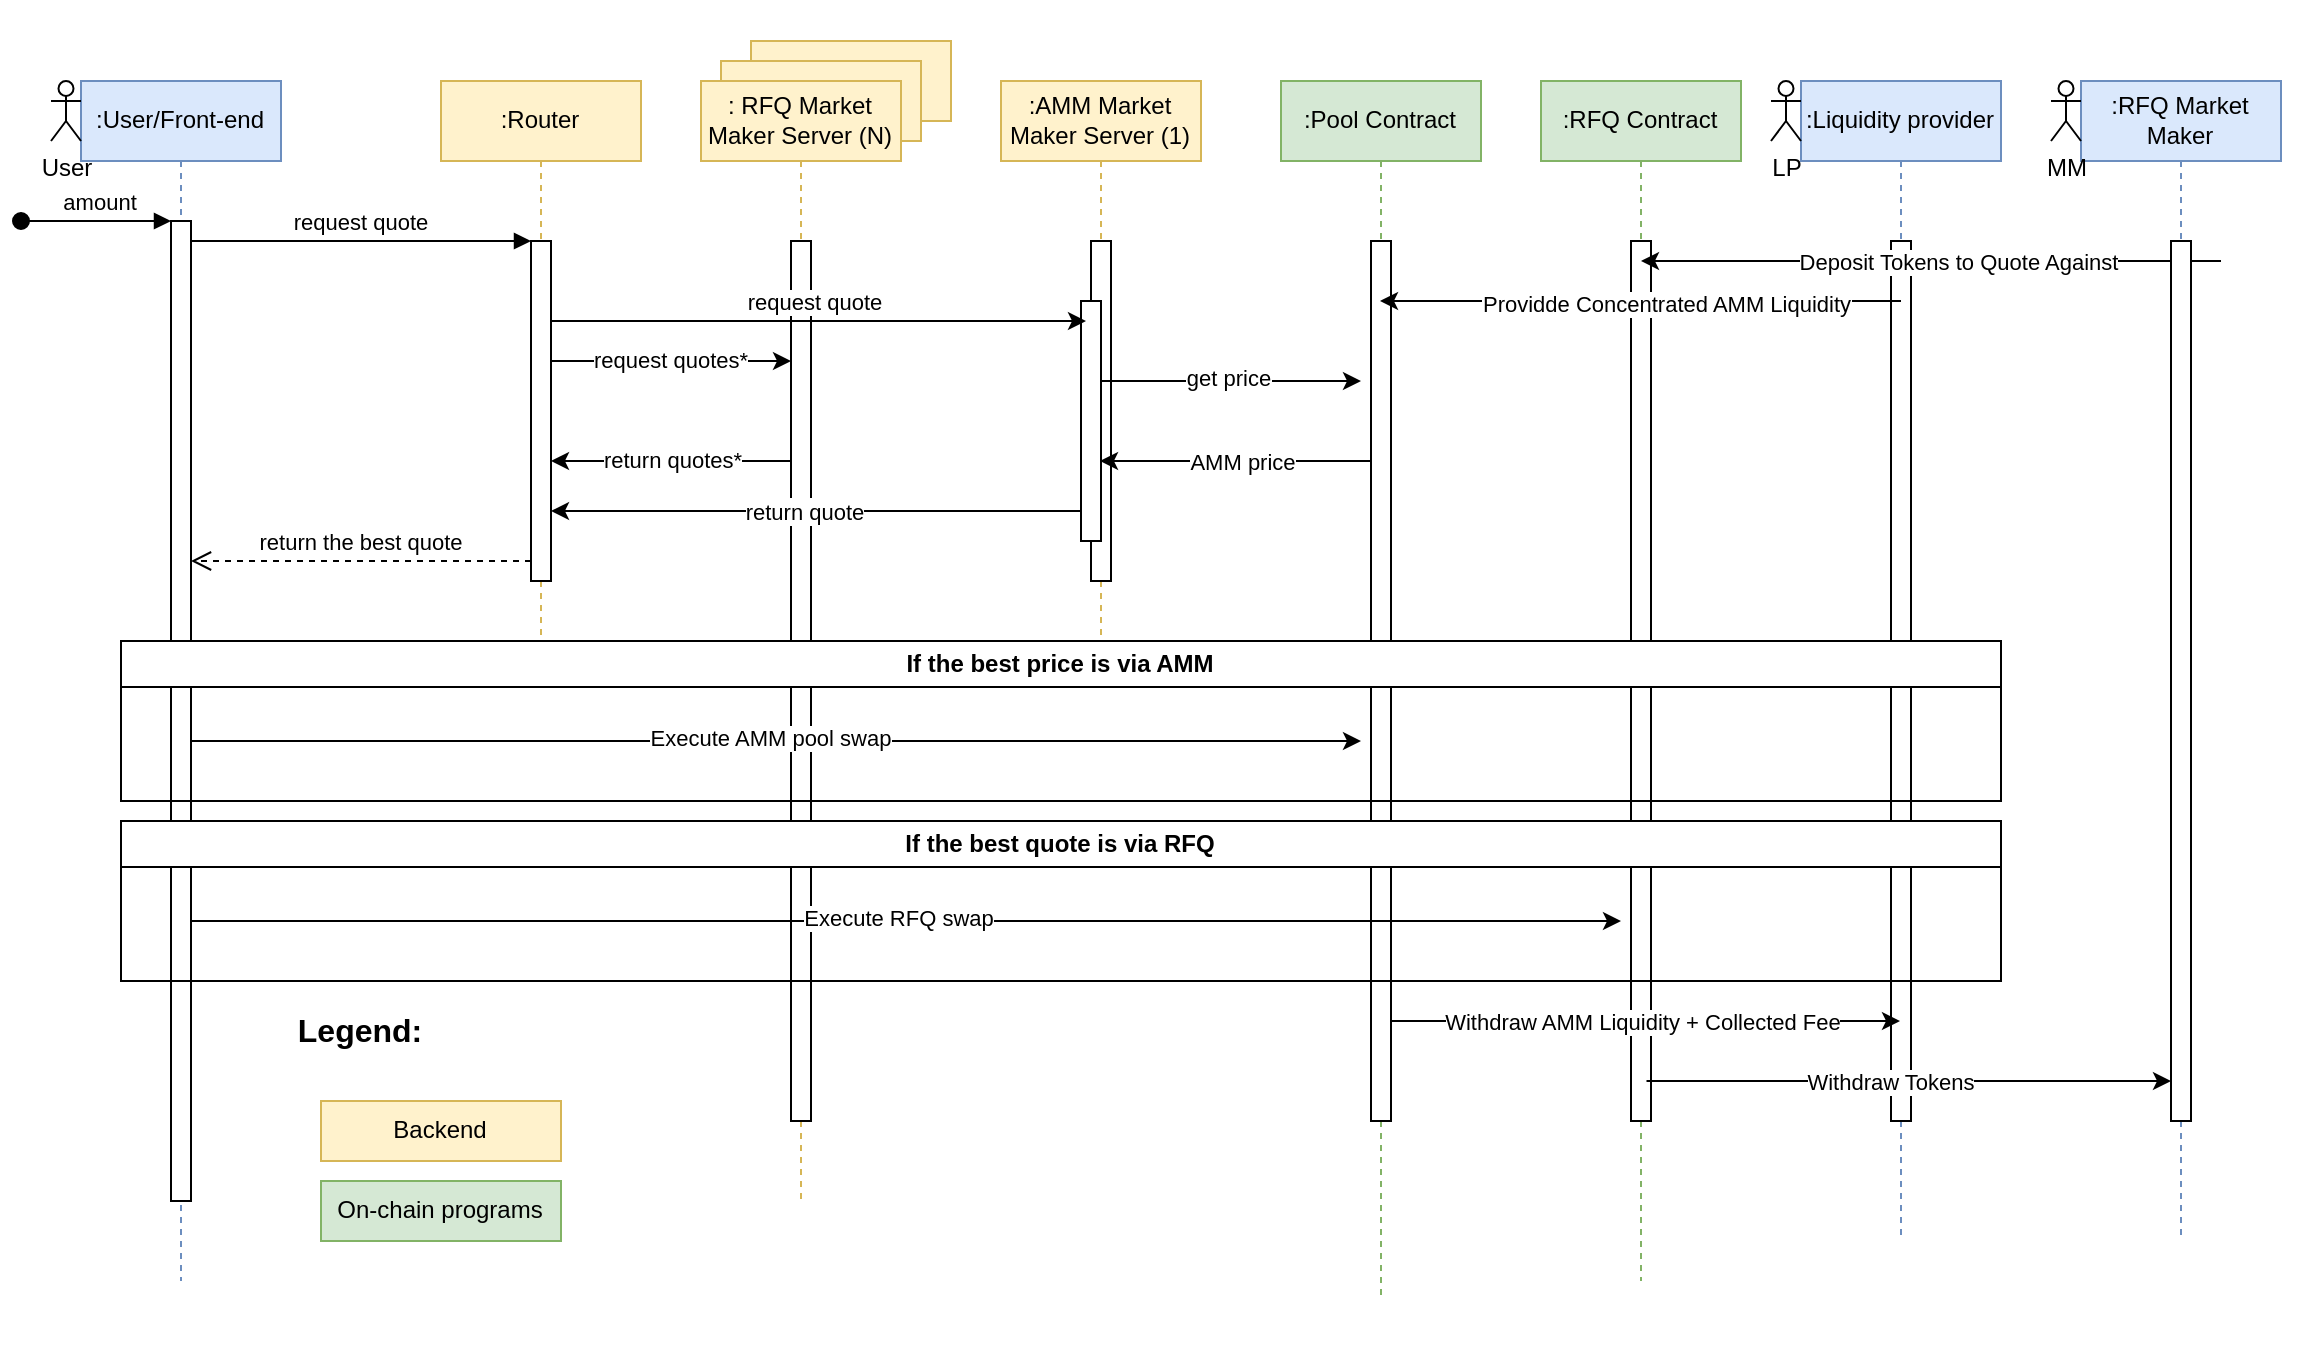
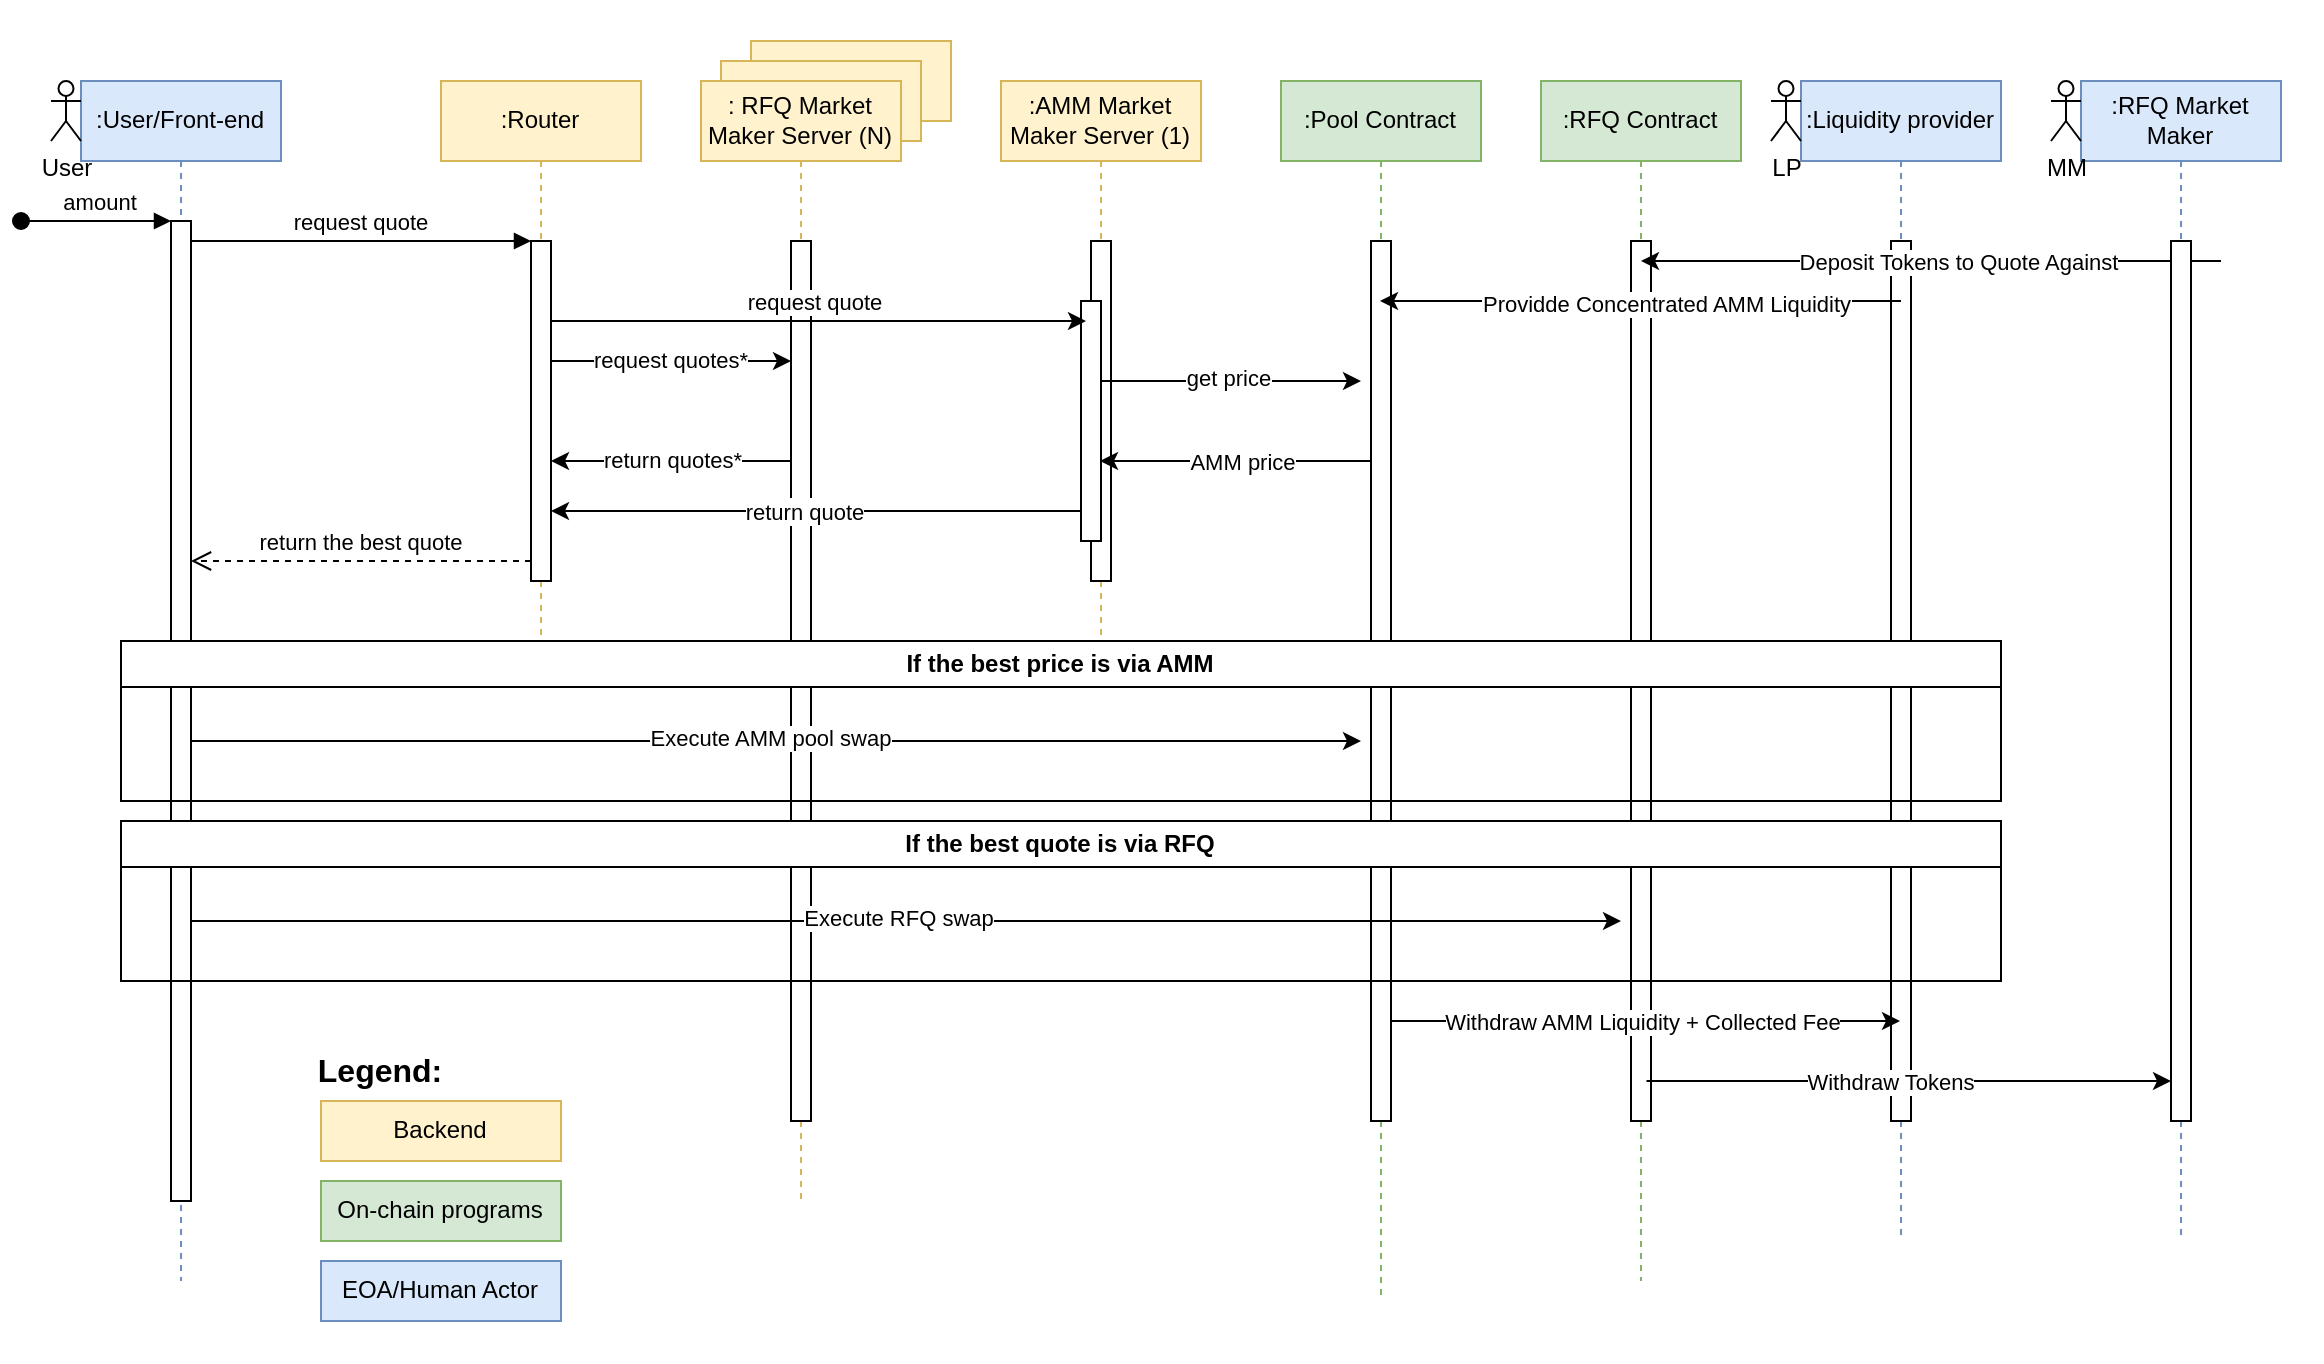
node "Legend:": moved (361, 1031) -> (381, 1071)
node "EOA/Human Actor": added
